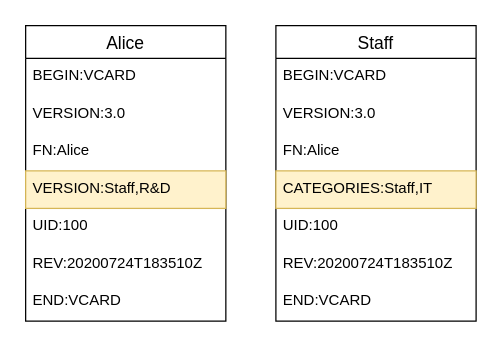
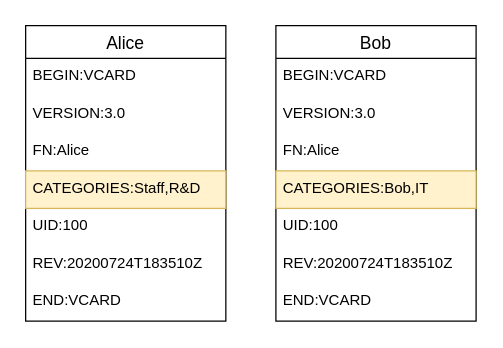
node "Staff": label "Staff" -> "Bob"
node "VERSION:Staff,R&D": label "VERSION:Staff,R&D" -> "CATEGORIES:Staff,R&D"
node "CATEGORIES:Staff,IT": label "CATEGORIES:Staff,IT" -> "CATEGORIES:Bob,IT"
